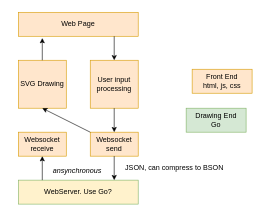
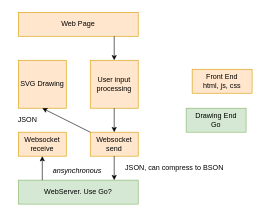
edge "SVG Drawing" -> "Web Page": removed
node "JSON": added
node "WebServer. Use Go?": fillcolor #fff2cc -> #d5e8d4
